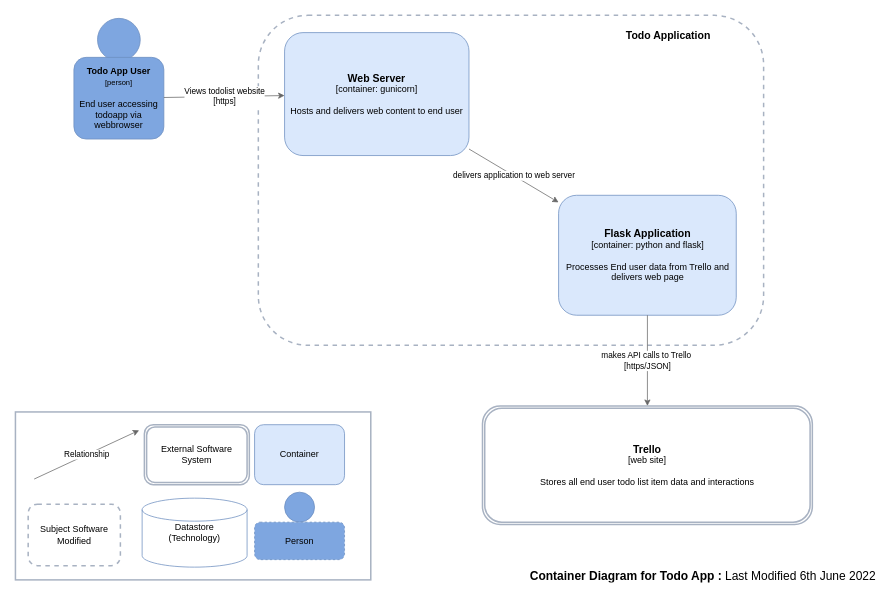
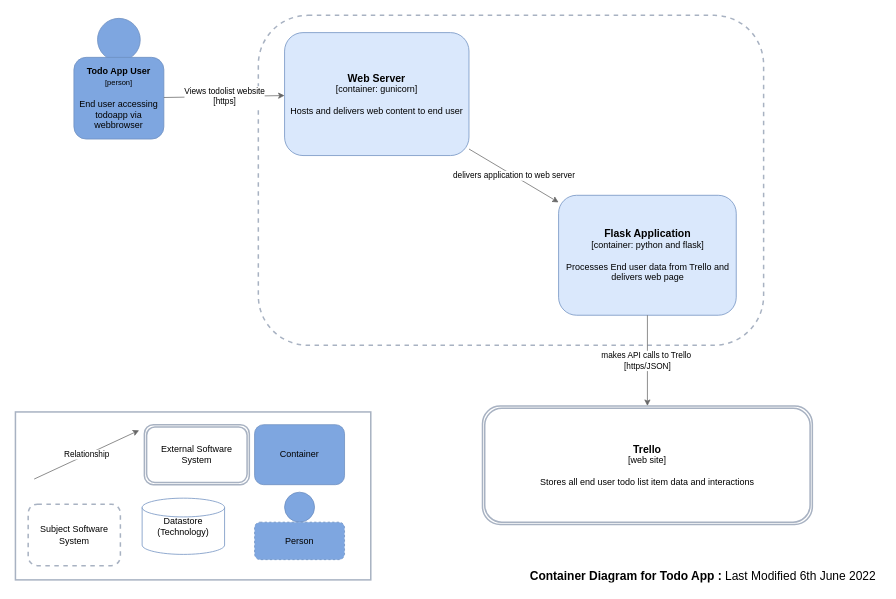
node "Todo Application": removed
node "Container": fillcolor #dae8fc -> #7ea6e0
node "Datastore (Technology)": size 105x69 -> 83x56
node "Subject Software Modified": label "Subject Software Modified" -> "Subject Software System"
